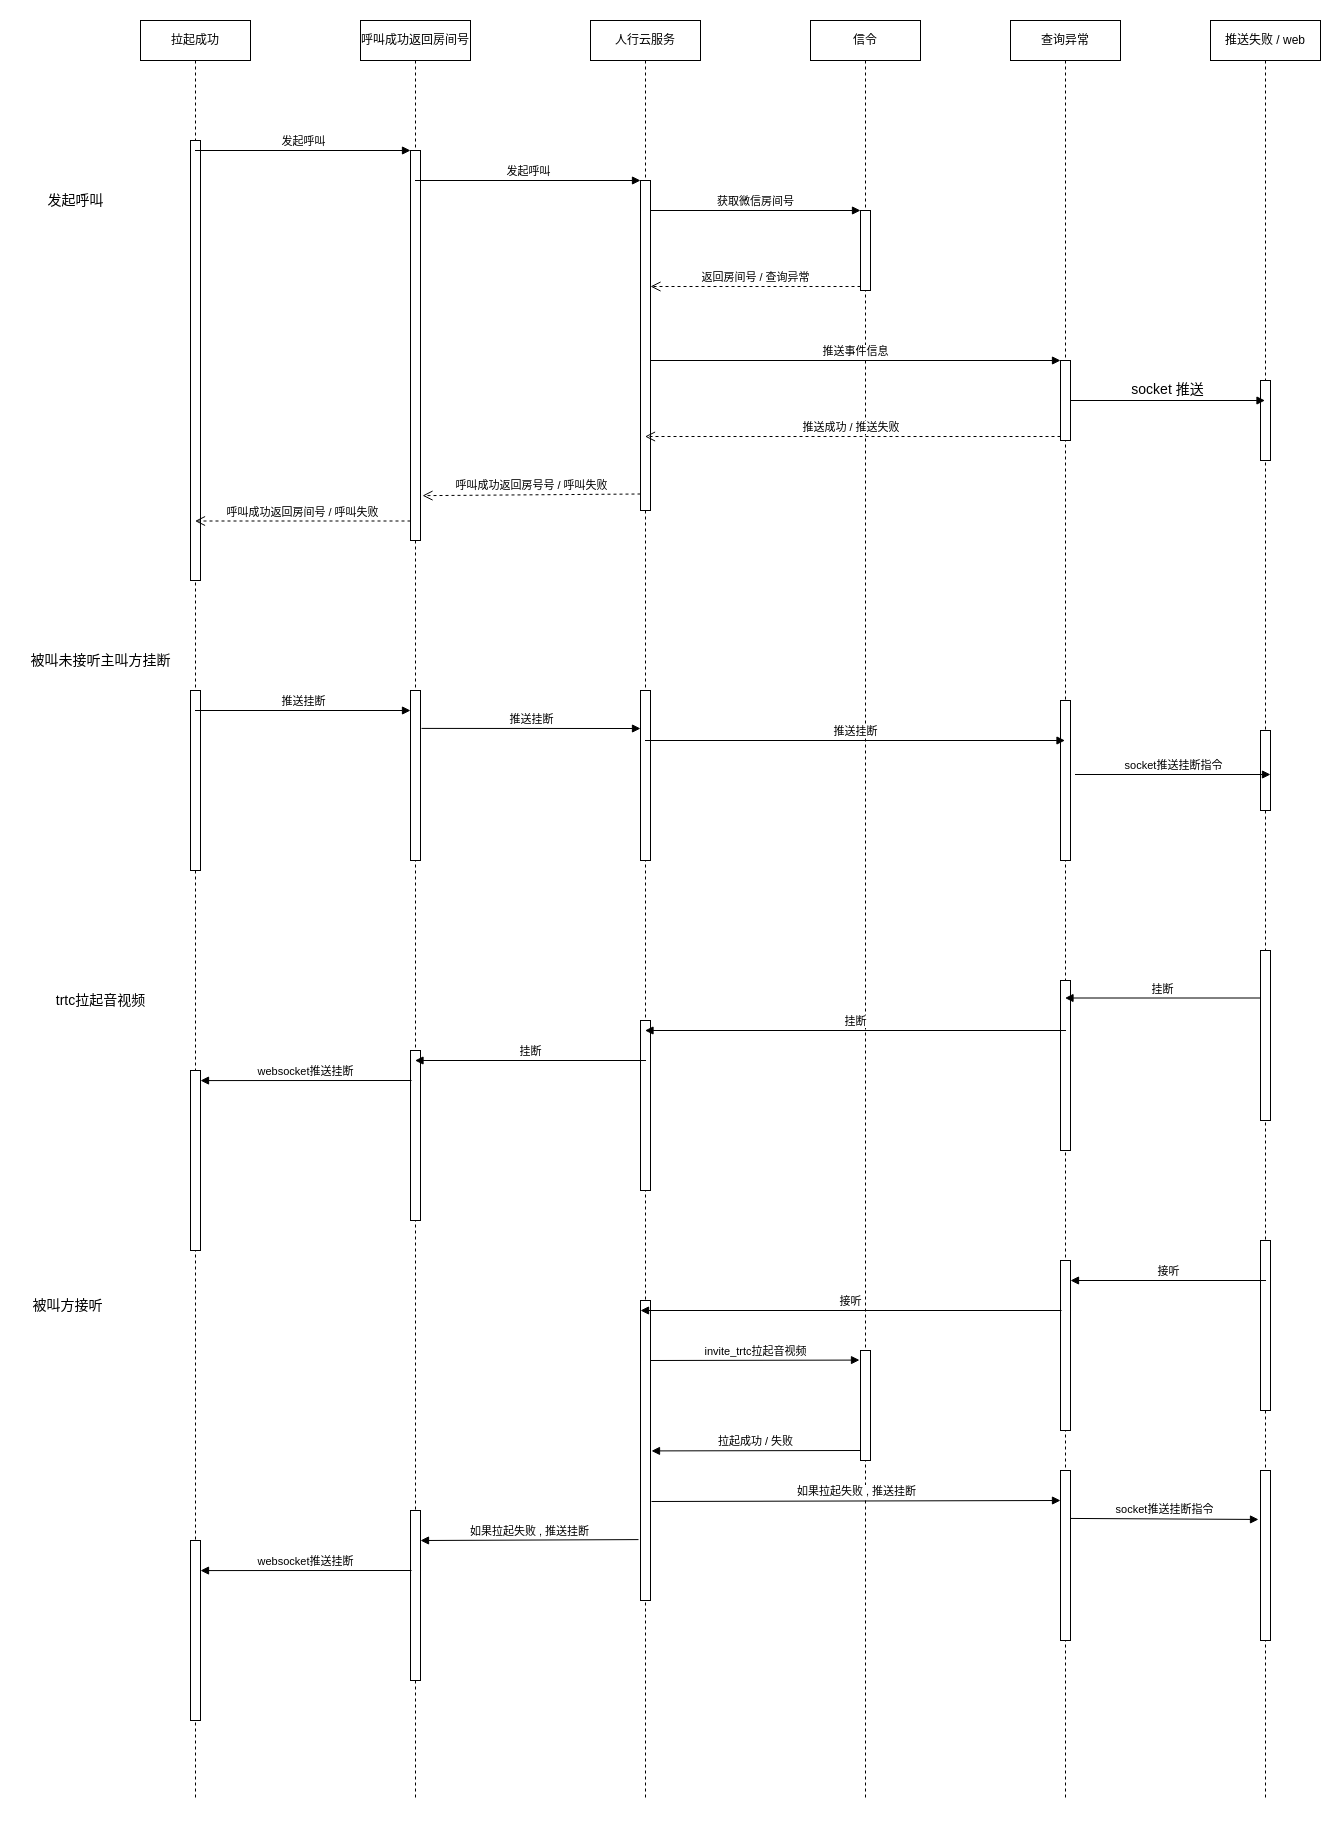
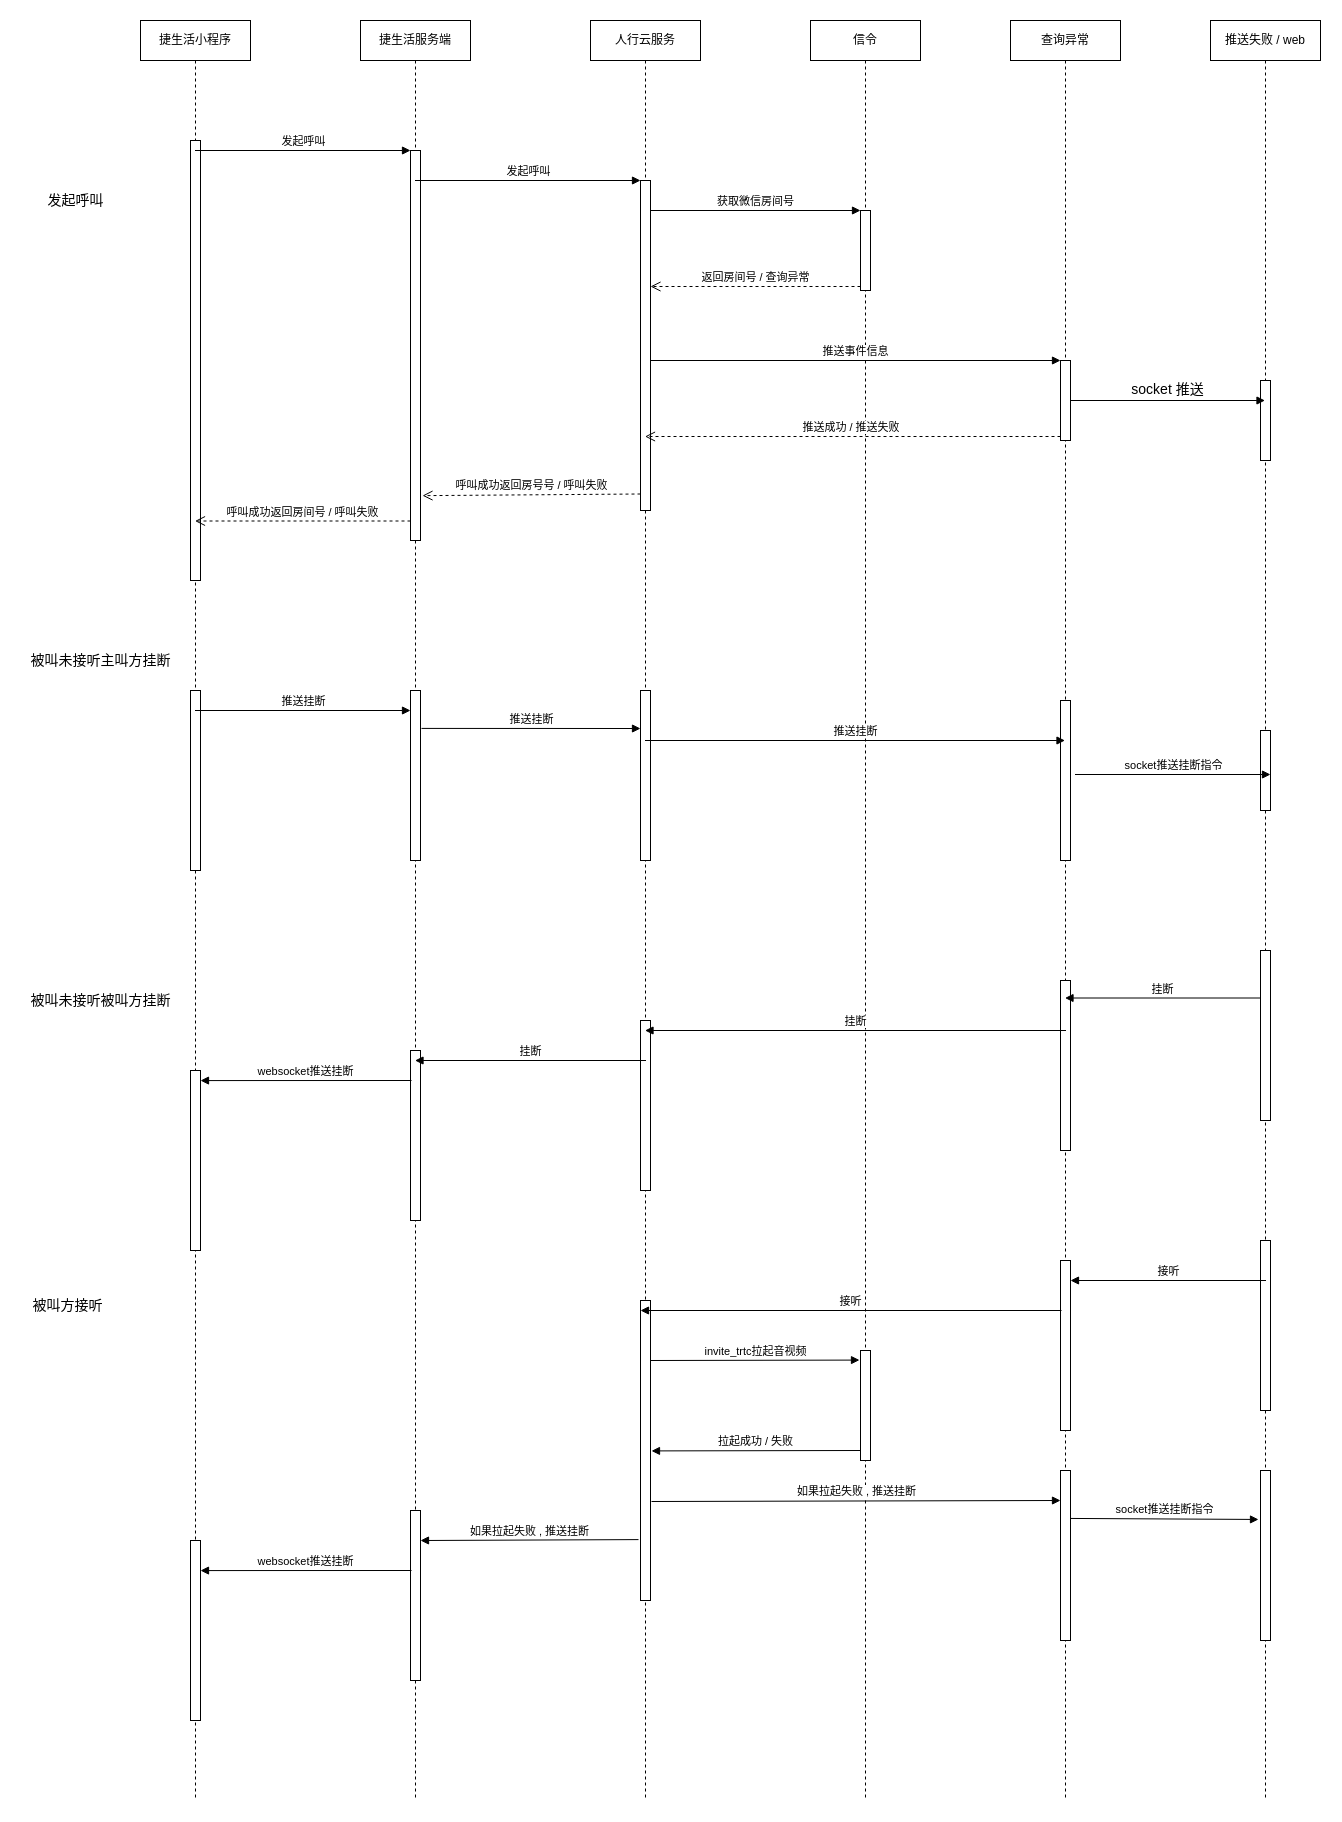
node "拉起成功": label "拉起成功" -> "捷生活小程序"
node "呼叫成功返回房间号": label "呼叫成功返回房间号" -> "捷生活服务端"
node "trtc拉起音视频": label "trtc拉起音视频" -> "被叫未接听被叫方挂断"
